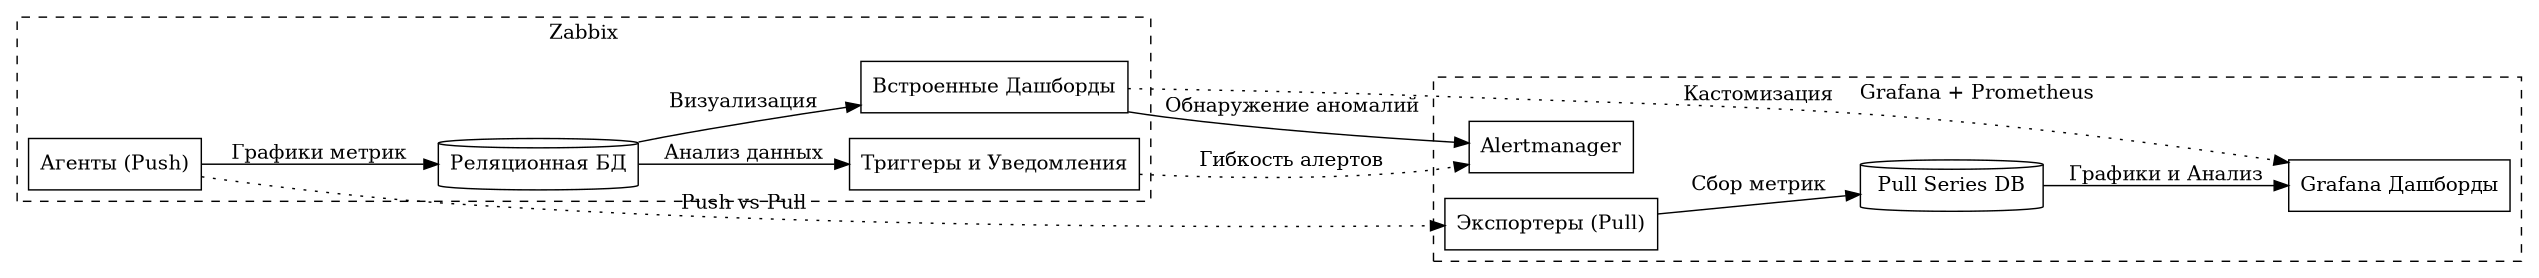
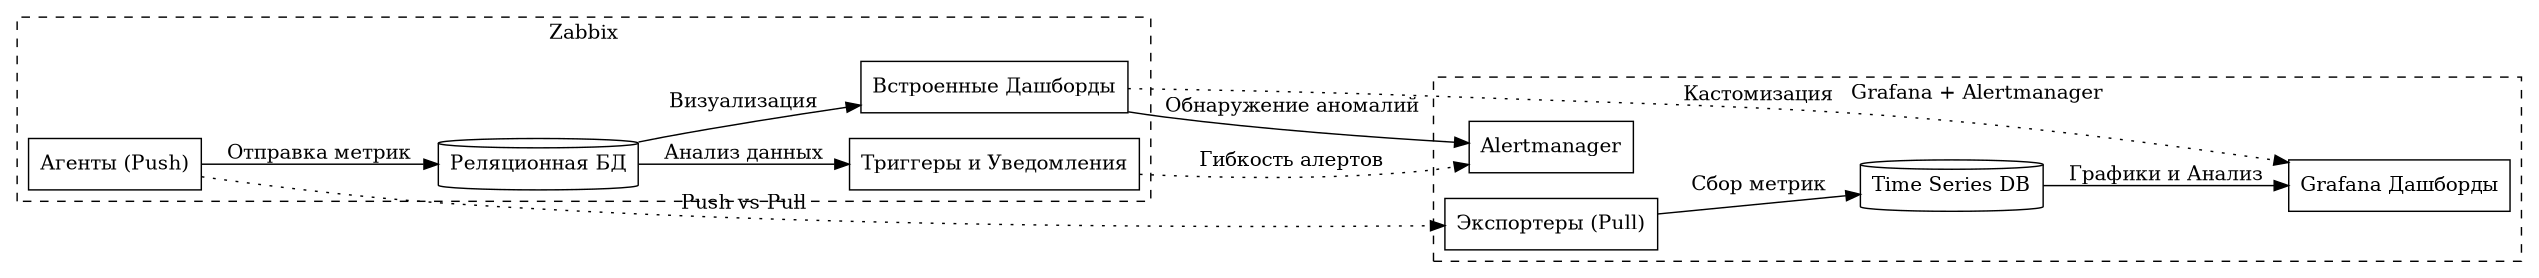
cluster "Grafana + Prometheus": label "Grafana + Prometheus" -> "Grafana + Alertmanager"
edge "Агенты (Push)" -> "Реляционная БД": label "Графики метрик" -> "Отправка метрик"
node "Pull Series DB": label "Pull Series DB" -> "Time Series DB"
